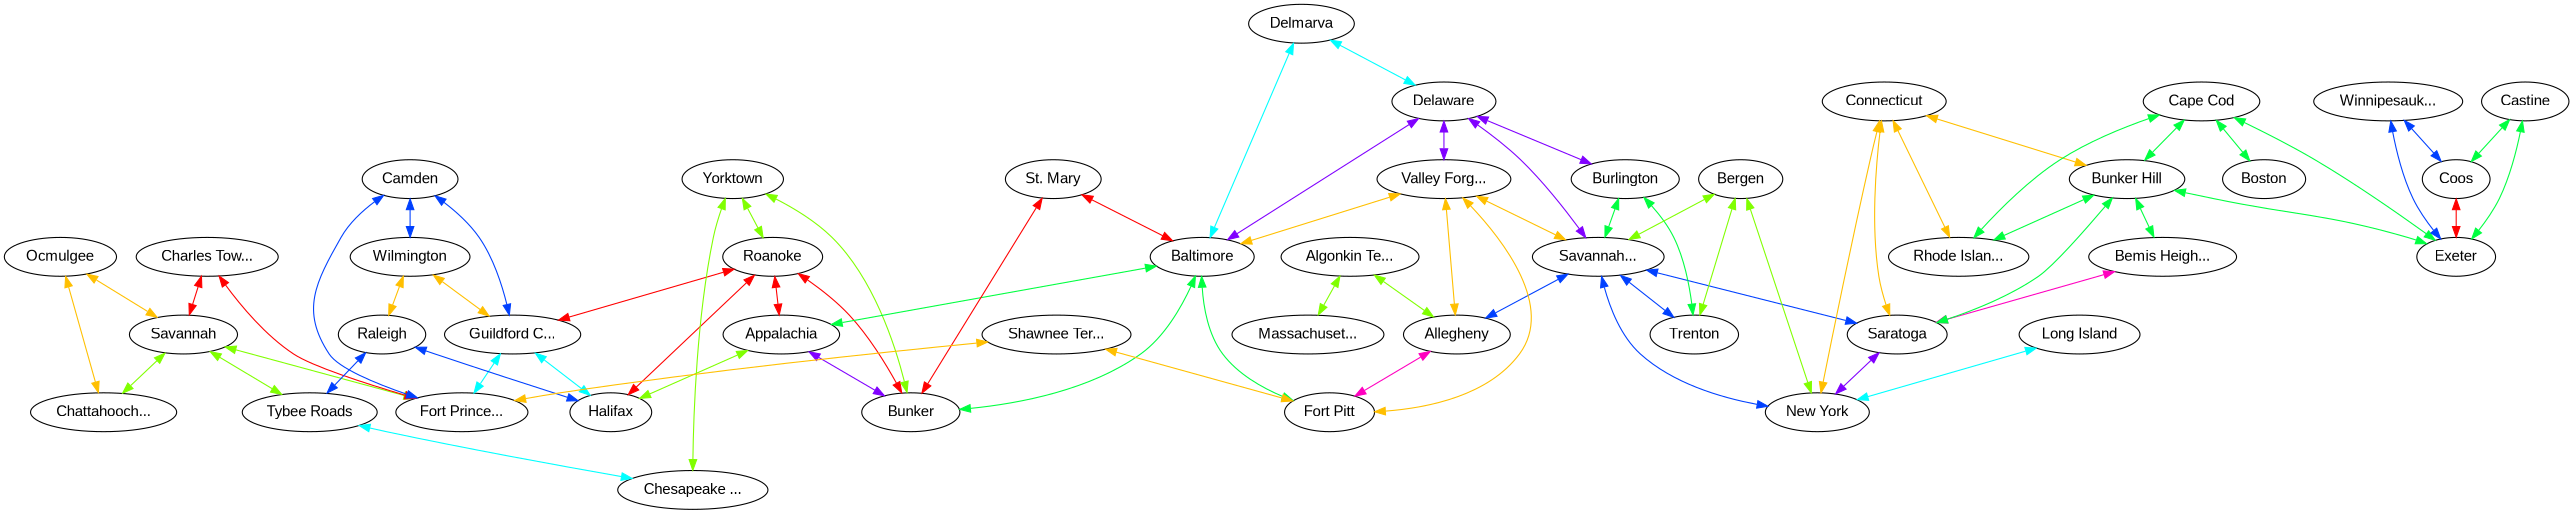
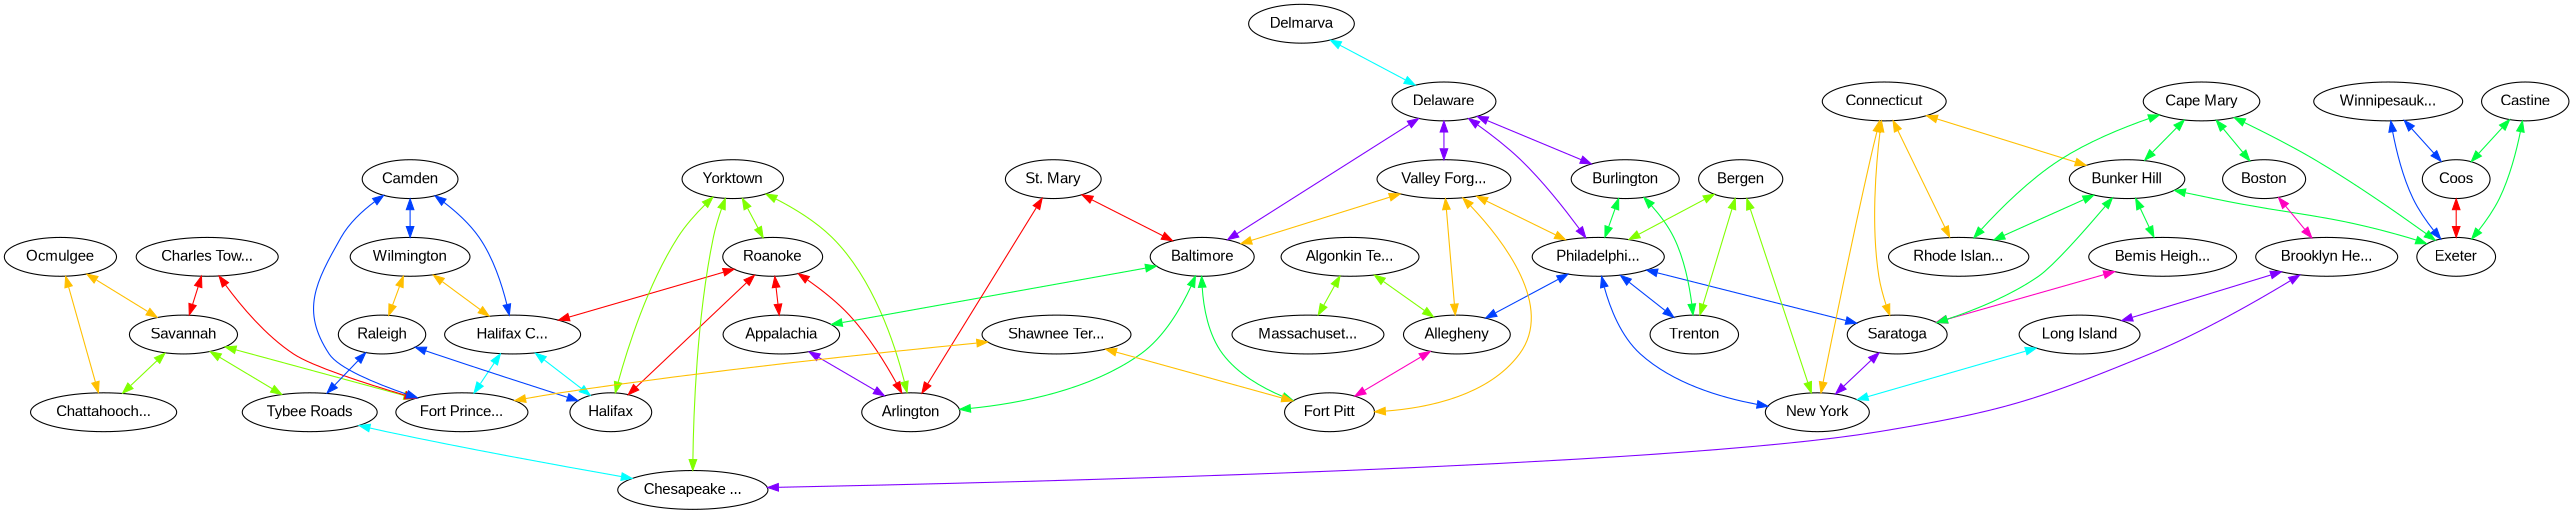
node "Cape Cod": label "Cape Cod" -> "Cape Mary"
edge "Delmarva" -- "Baltimore": removed
node "Savannah...": label "Savannah..." -> "Philadelphi..."
node "Brooklyn He...": added
node "Guildford C...": label "Guildford C..." -> "Halifax C..."
edge "Appalachia" -- "Halifax": now "Yorktown" -- "Halifax"
node "Bunker": label "Bunker" -> "Arlington"
